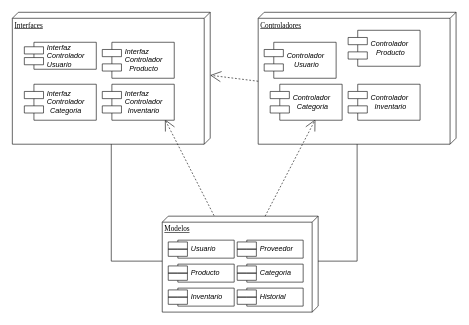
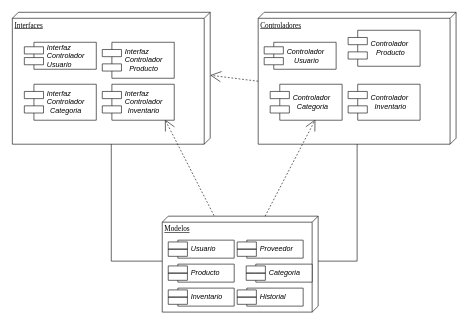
node "Controlador Usuario": size 72x36 -> 72x27
node "Categoria": moved (270, 273) -> (279, 273)
